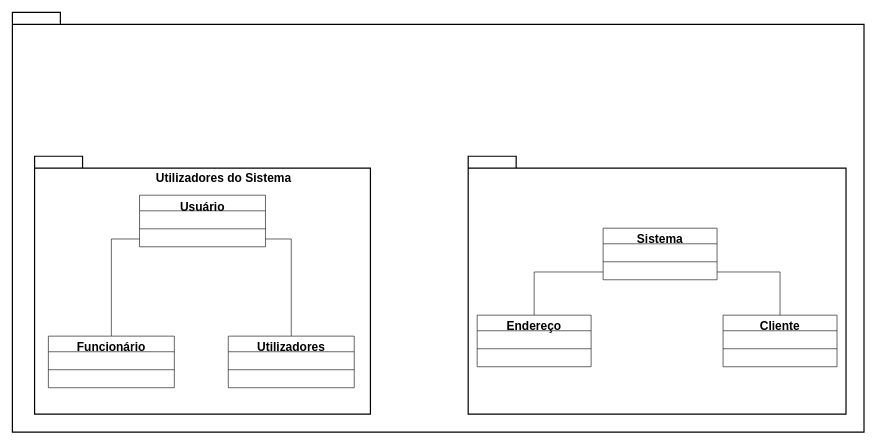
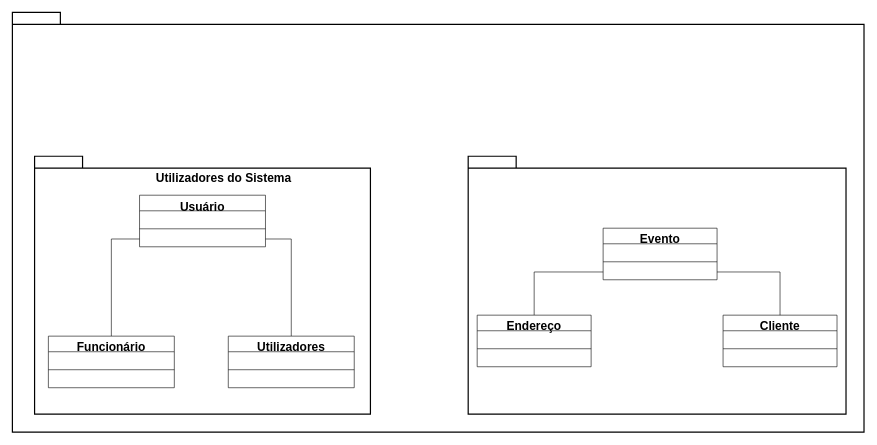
node "Sistema": label "Sistema" -> "Evento"
